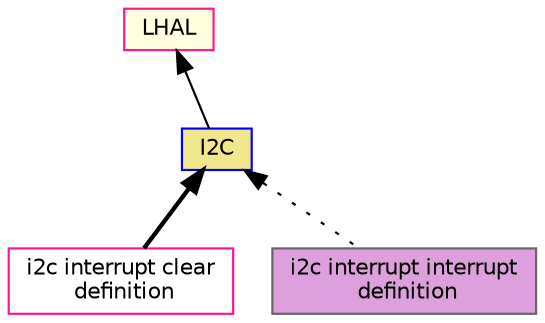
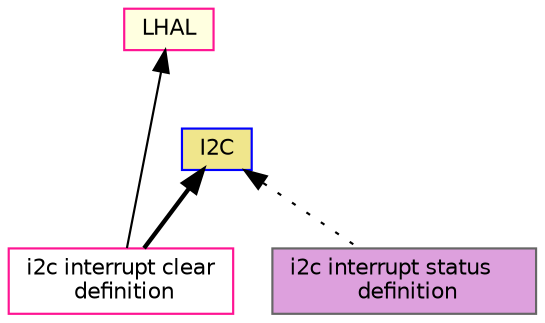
edge "I2C" -> "LHAL": now "i2c interrupt clear definition" -> "LHAL"
node "i2c interrupt interrupt definition": label "i2c interrupt interrupt definition" -> "i2c interrupt status definition"
